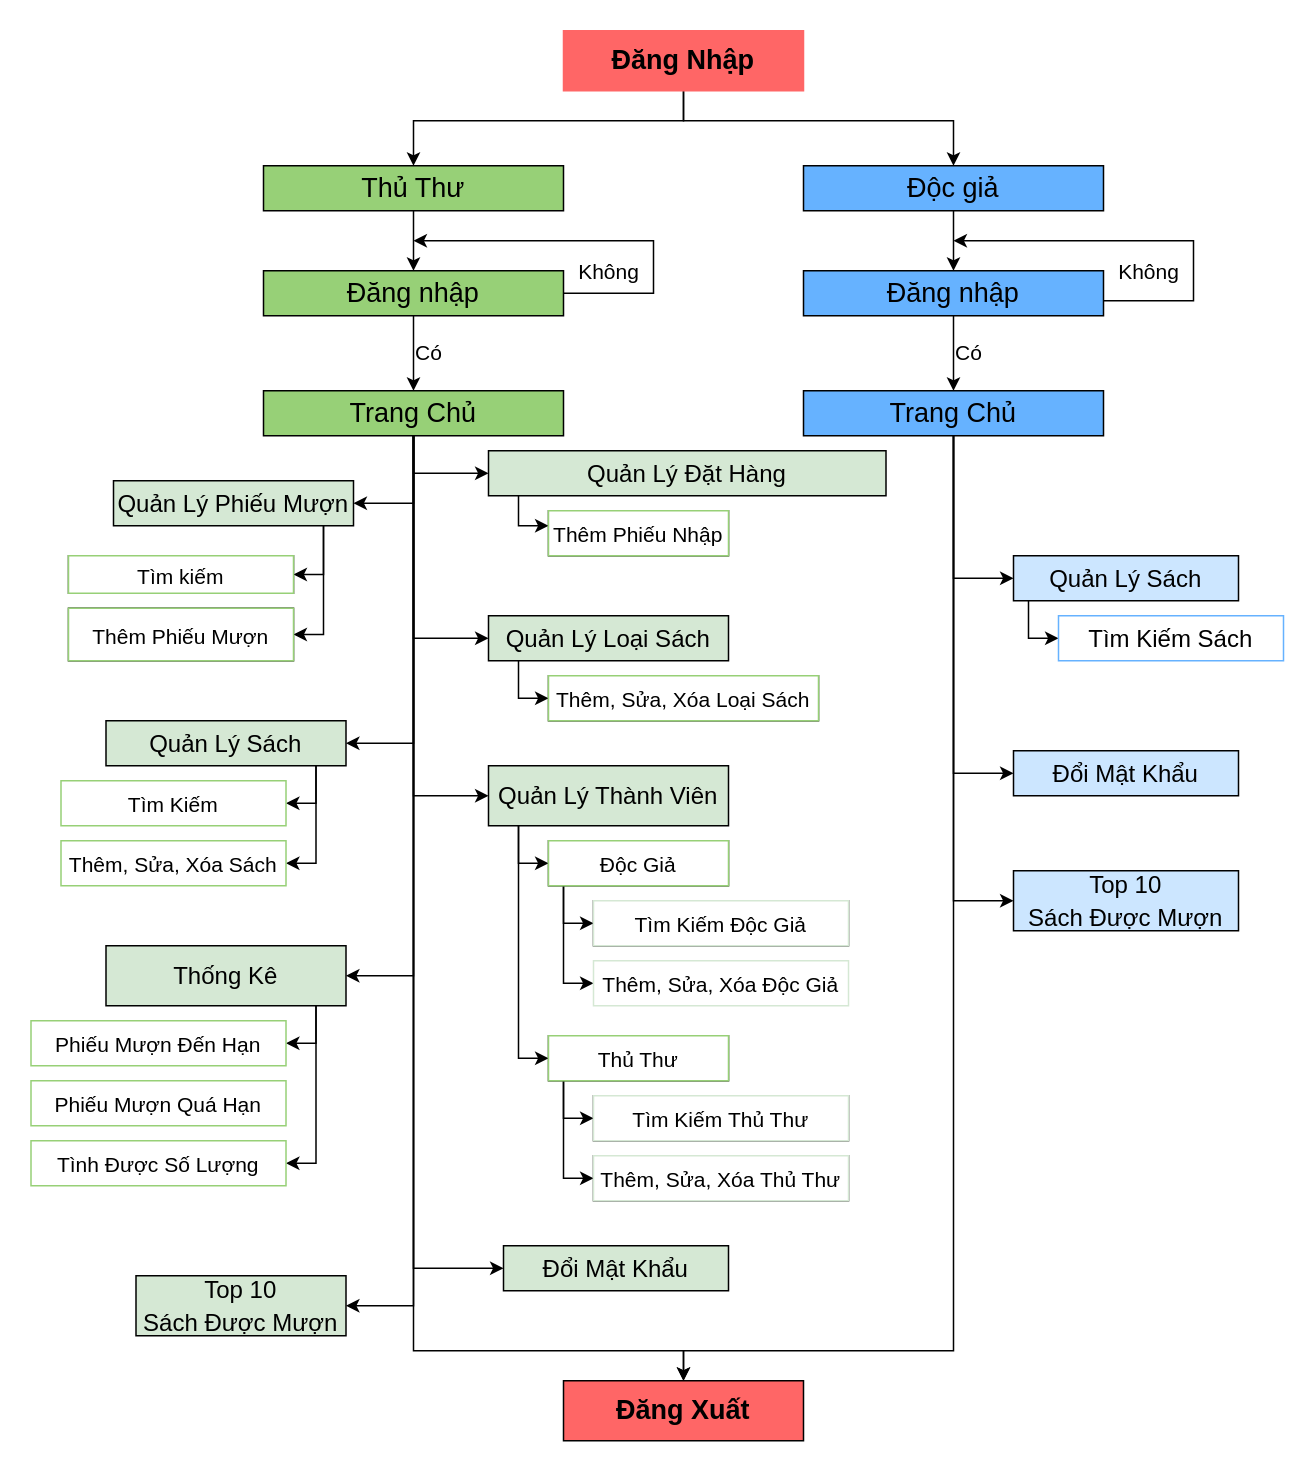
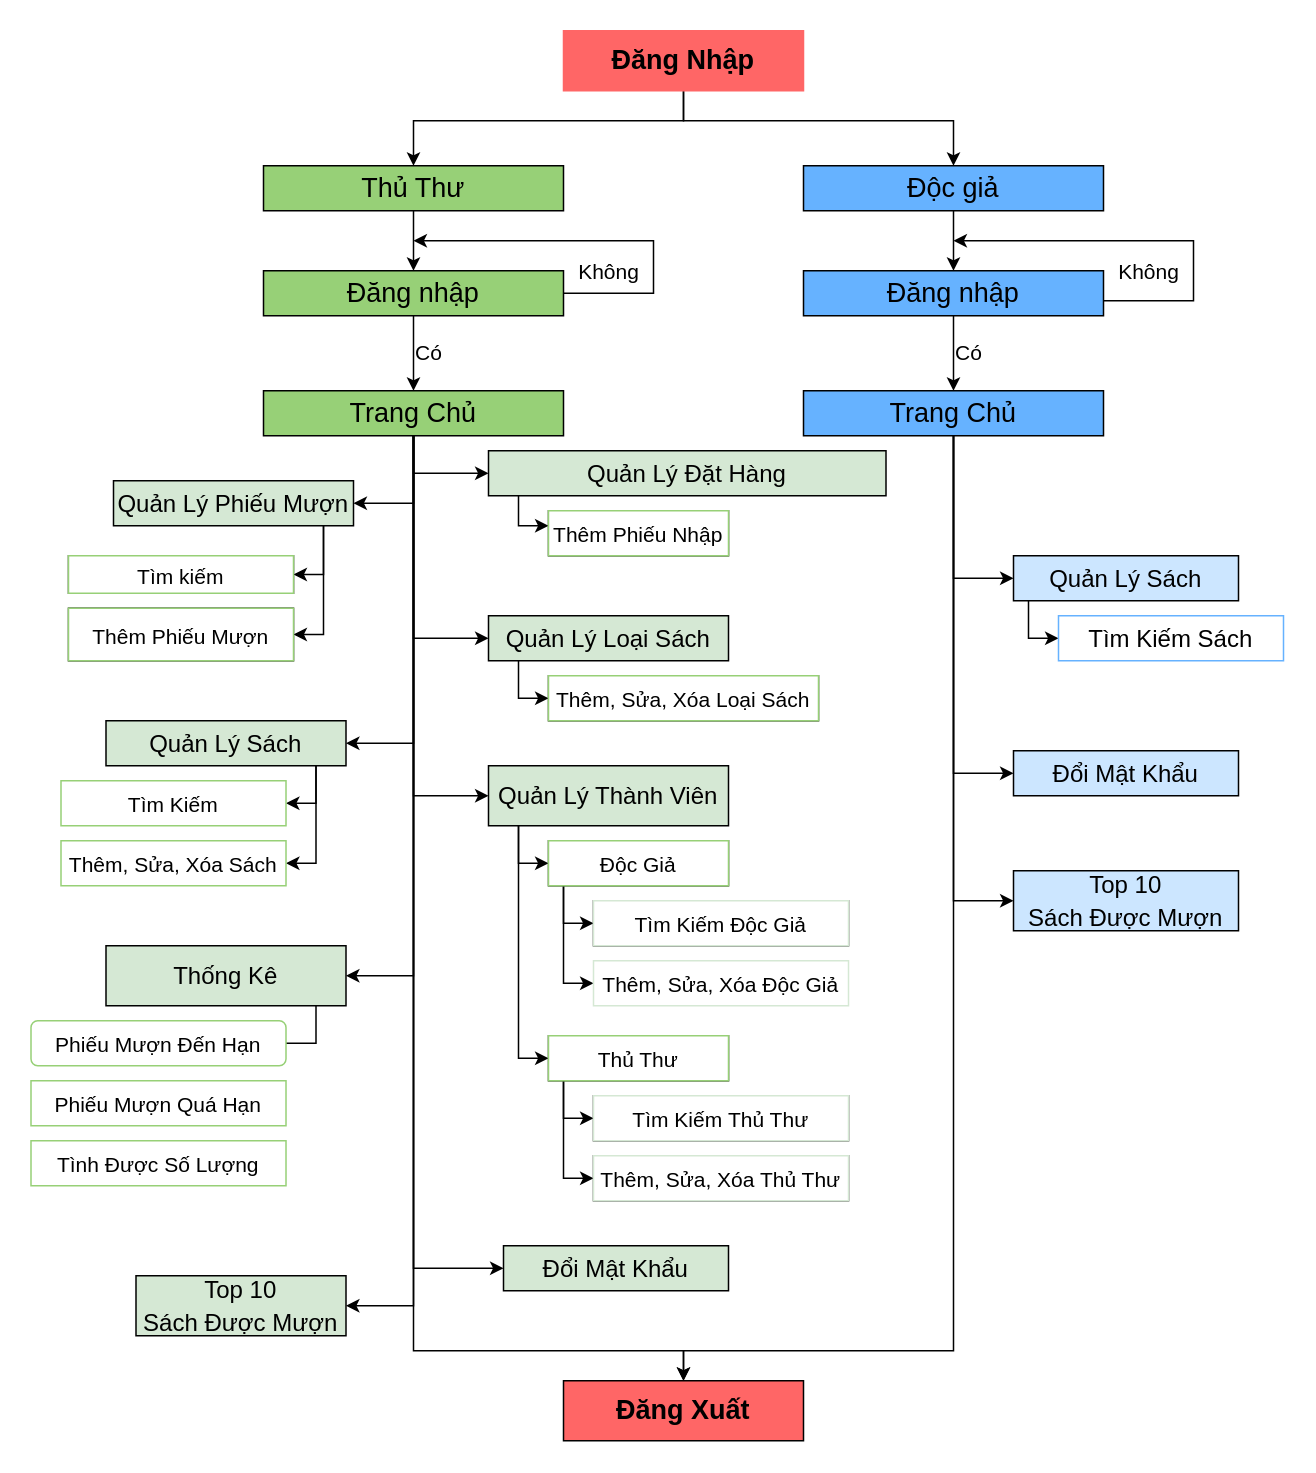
node "Phiếu Mượn Đến Hạn": shape rectangle -> rounded rectangle
edge "Thống Kê" -> "Phiếu Mượn Đến Hạn": arrowhead classic -> none
edge "Thống Kê" -> "Tình Được Số Lượng": removed
